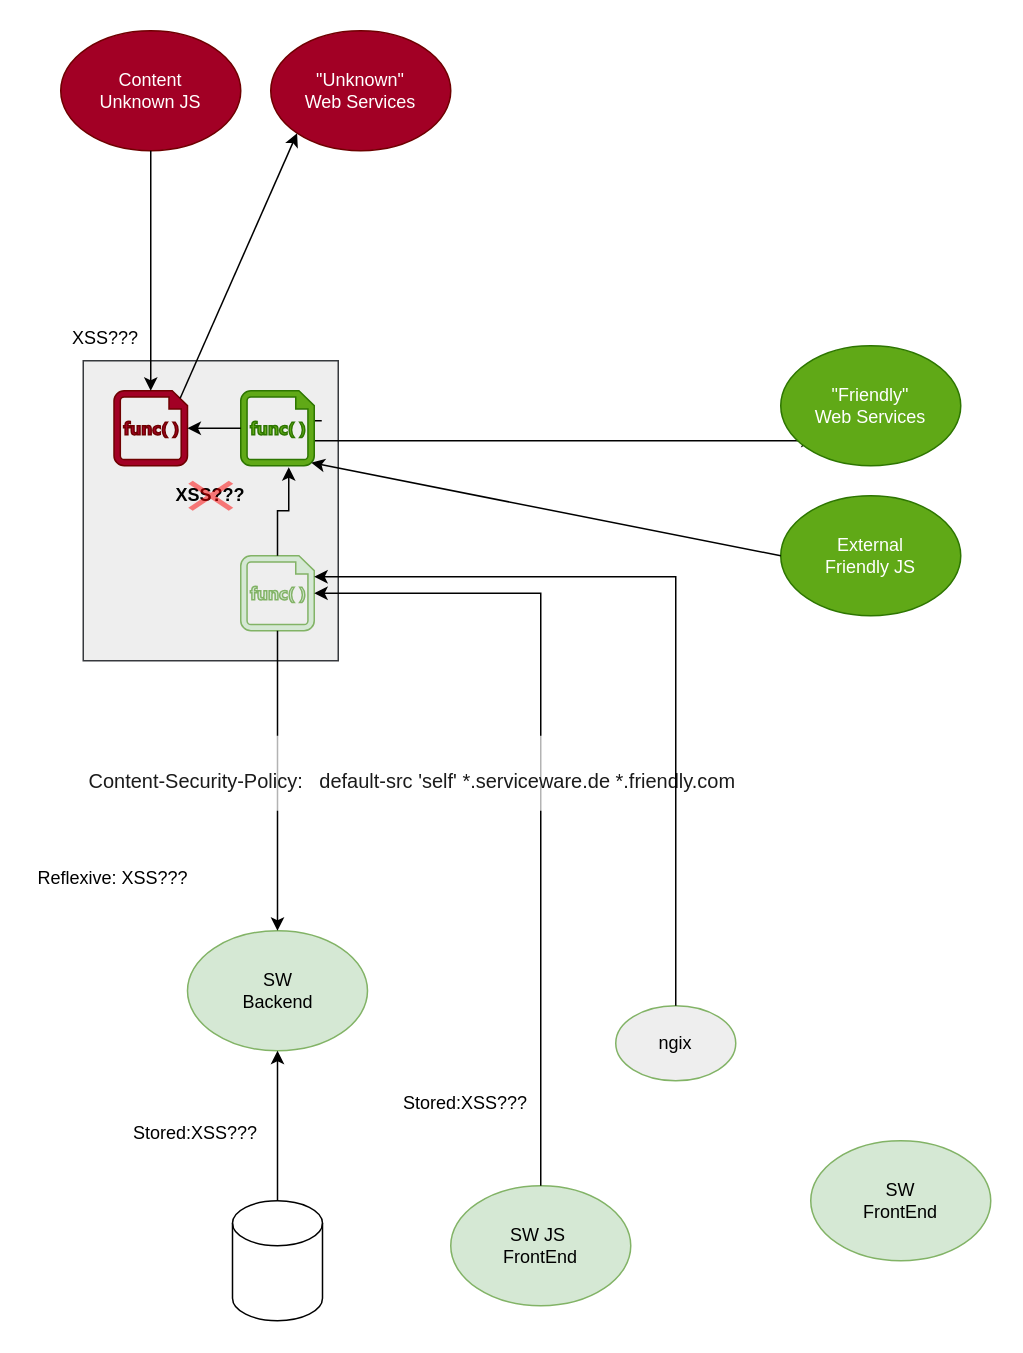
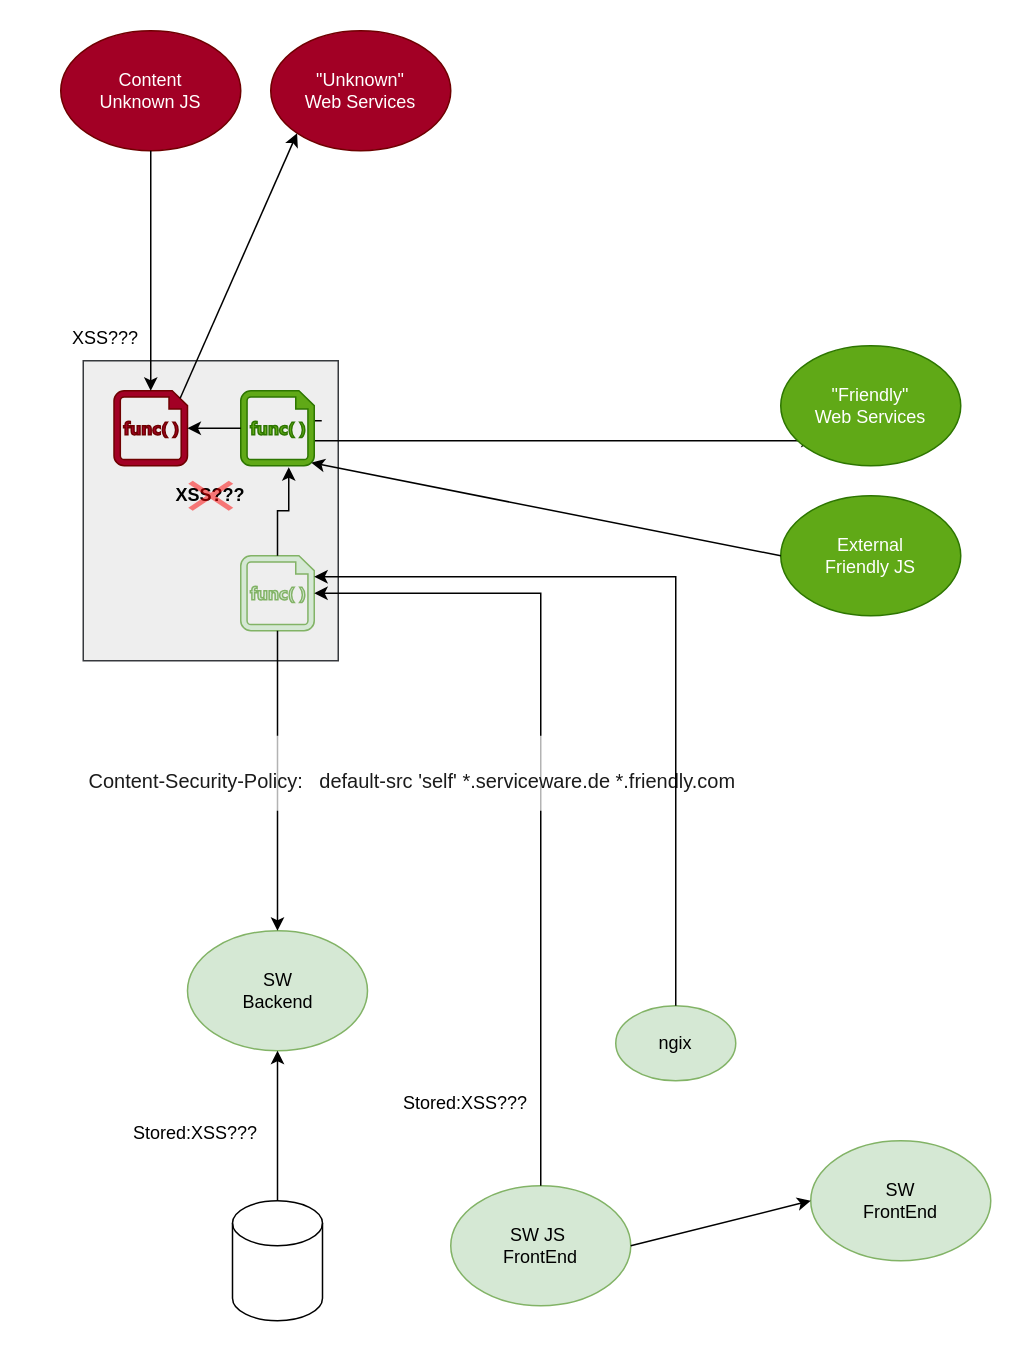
node "Reflexive: XSS???": removed
node "ngix": fillcolor #eeeeee -> #d5e8d4
edge "SW JS FrontEnd" -> "SW FrontEnd": added
